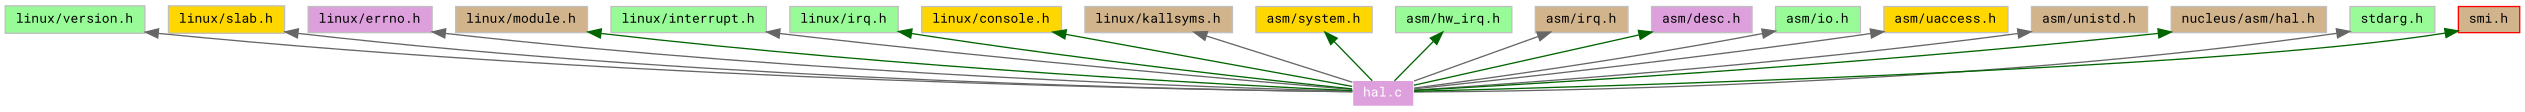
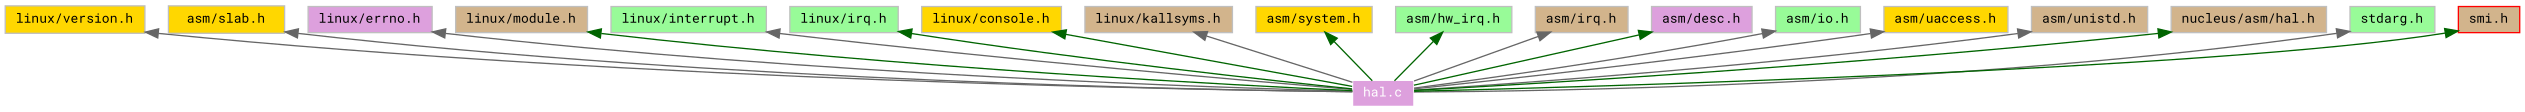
node "linux/version.h": fillcolor palegreen -> gold
node "linux/slab.h": label "linux/slab.h" -> "asm/slab.h"
